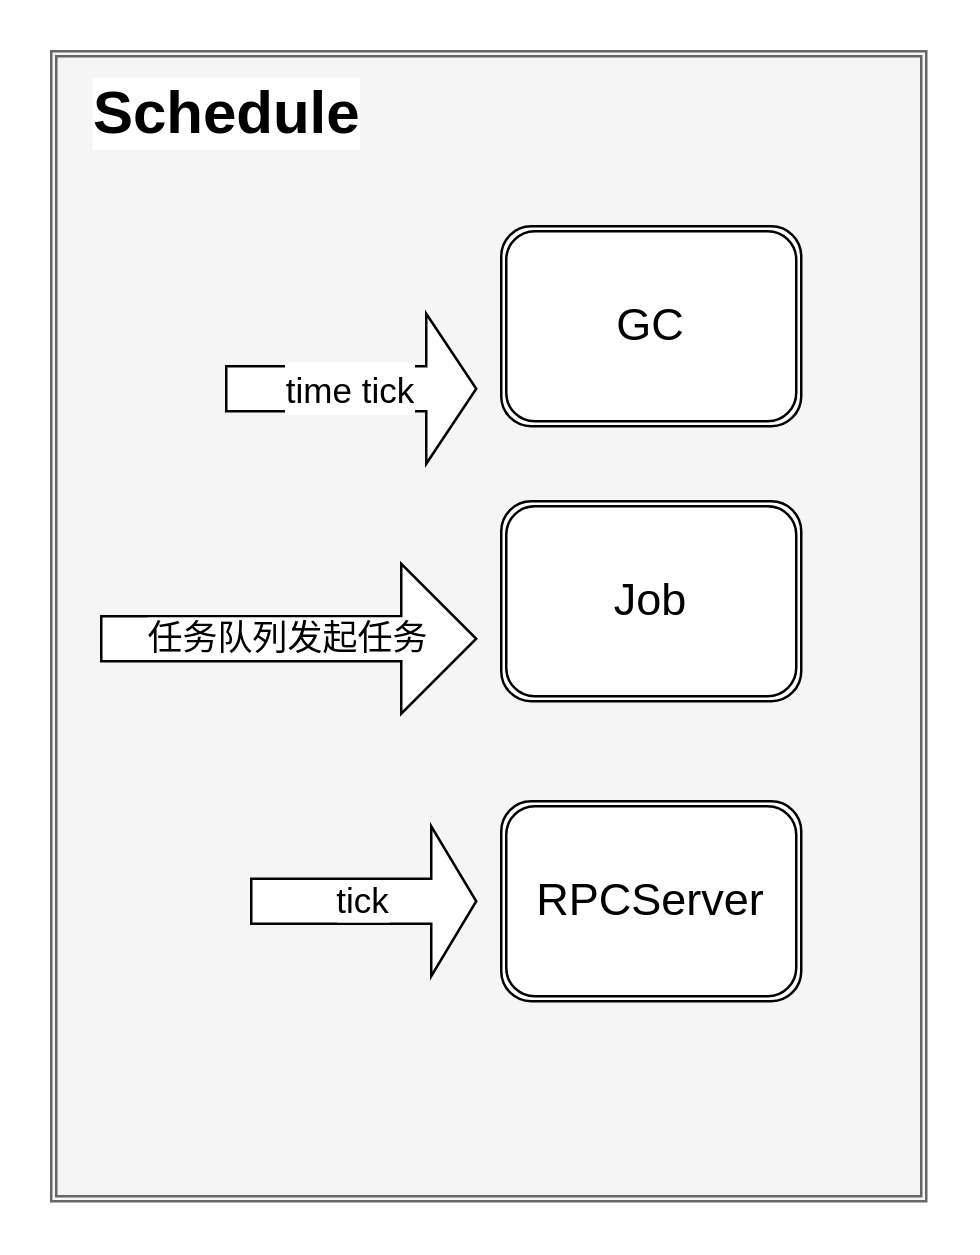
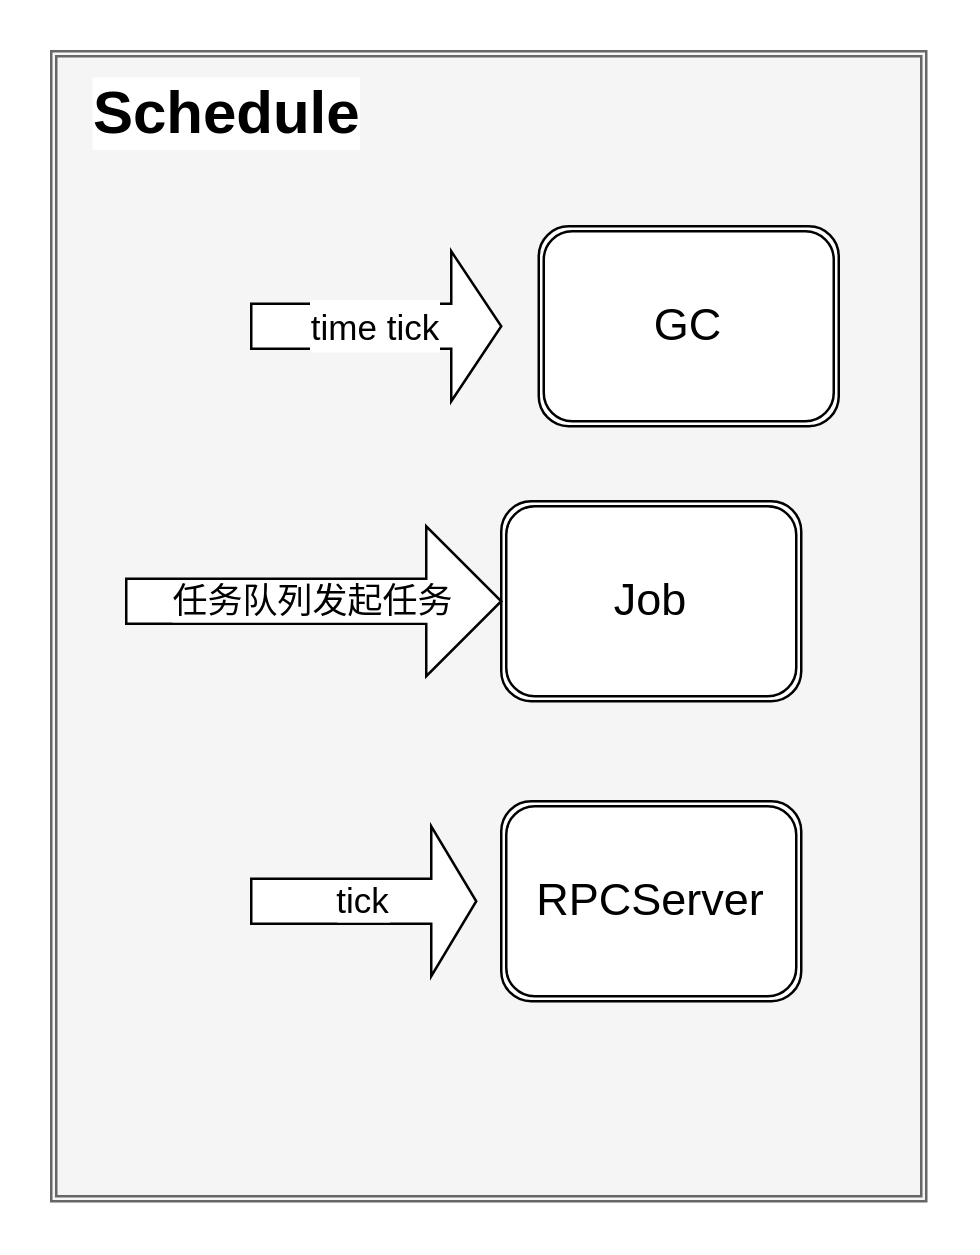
node "GC": moved (651, 326) -> (689, 326)
node "time tick": moved (351, 389) -> (376, 326)
node "任务队列发起任务": moved (289, 639) -> (314, 601)
